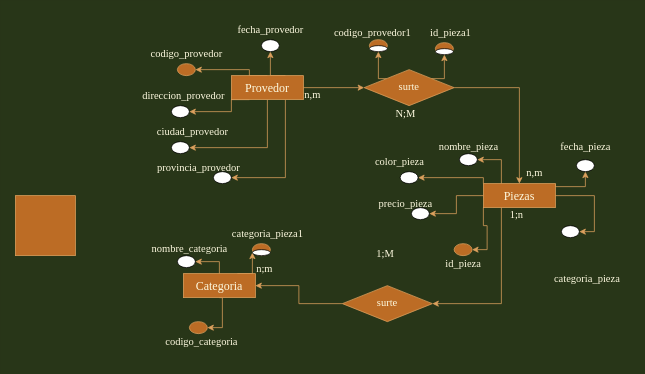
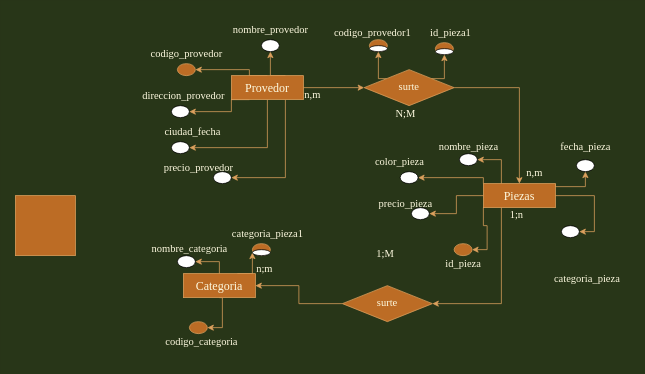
node "fecha_provedor": label "fecha_provedor" -> "nombre_provedor"
node "ciudad_provedor": label "ciudad_provedor" -> "ciudad_fecha"
node "provincia_provedor": label "provincia_provedor" -> "precio_provedor"
